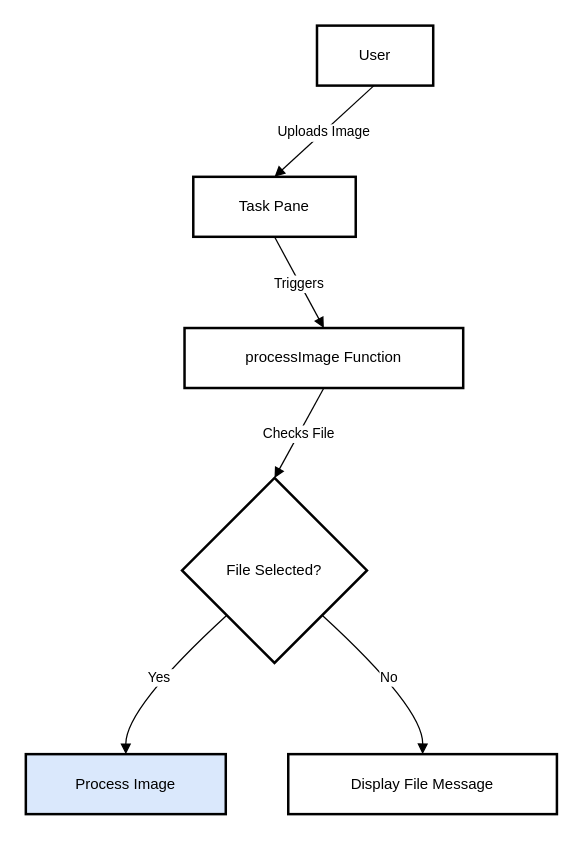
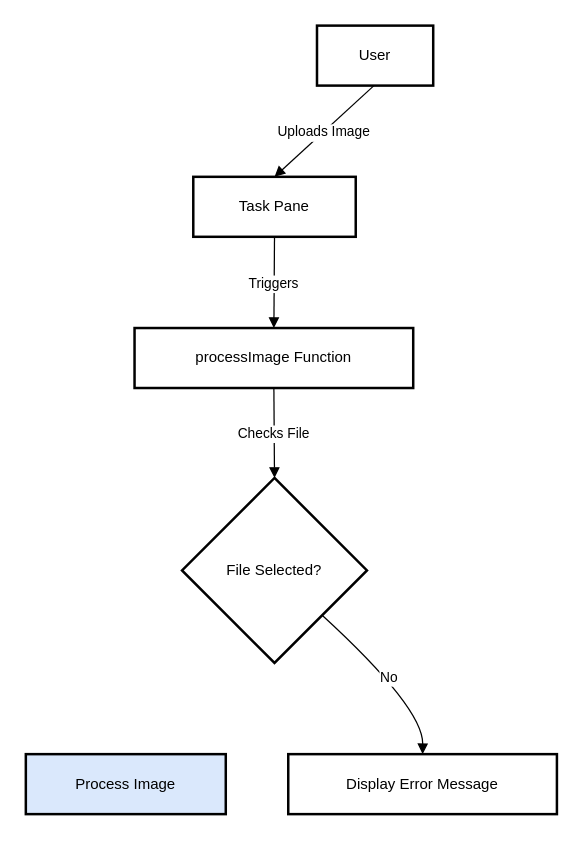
node "processImage Function": moved (324, 358) -> (274, 358)
edge "File Selected?" -> "Process Image": removed, label "Yes"
node "Display File Message": label "Display File Message" -> "Display Error Message"
